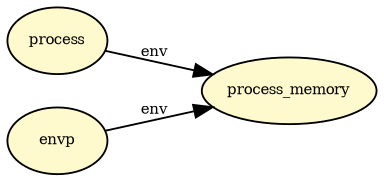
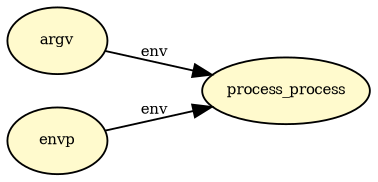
node "process": label "process" -> "argv"
node "process_memory": label "process_memory" -> "process_process"
